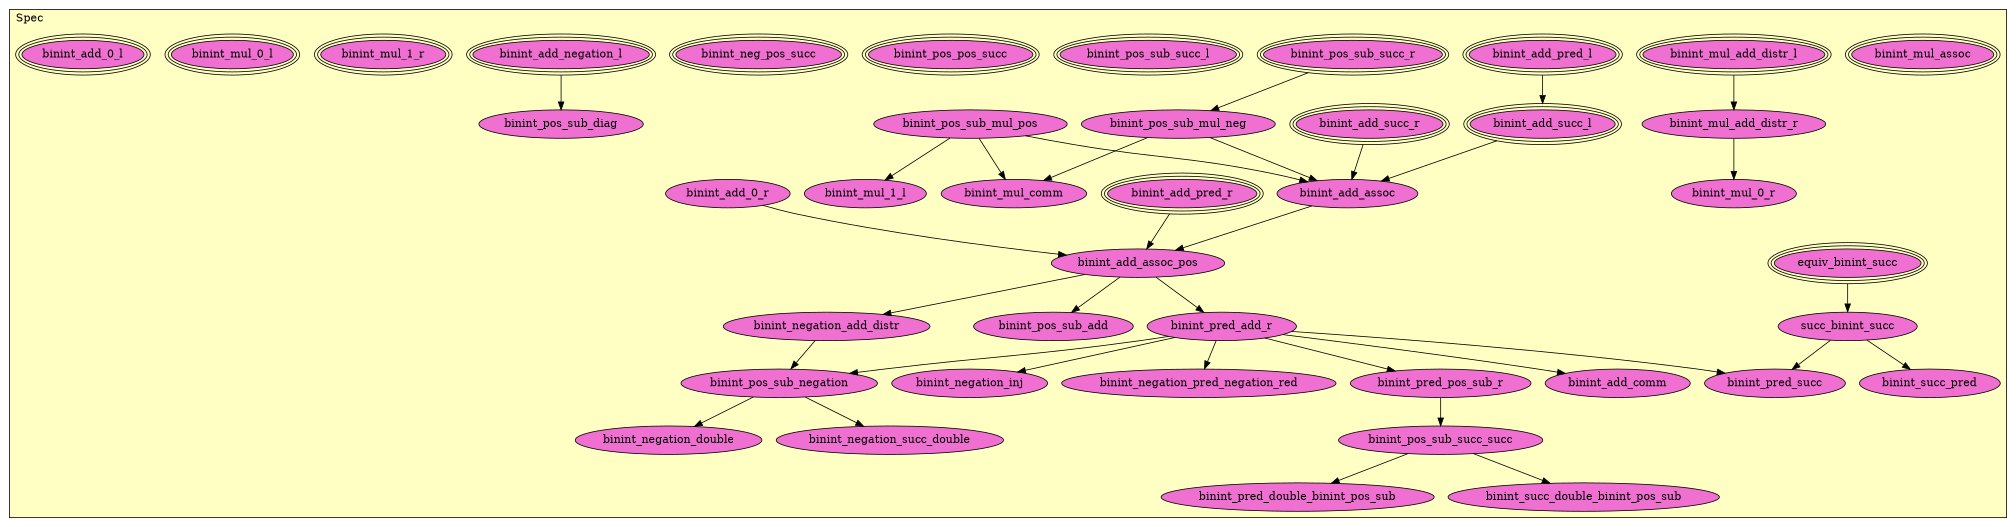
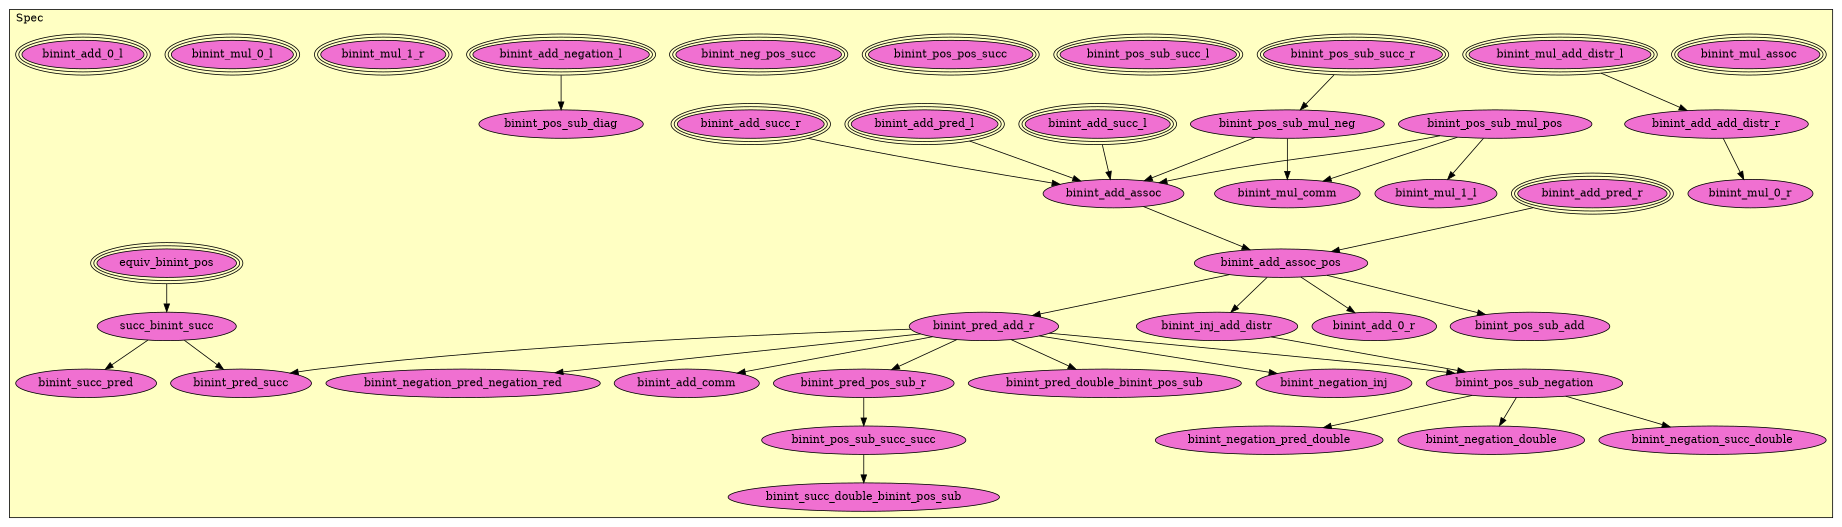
edge "binint_add_pred_l" -> "binint_add_succ_l": now "binint_add_pred_l" -> "binint_add_assoc"
node "binint_mul_add_distr_r": label "binint_mul_add_distr_r" -> "binint_add_add_distr_r"
edge "binint_add_0_r" -> "binint_add_assoc_pos": reversed
node "equiv_binint_succ": label "equiv_binint_succ" -> "equiv_binint_pos"
node "binint_negation_add_distr": label "binint_negation_add_distr" -> "binint_inj_add_distr"
node "binint_negation_pred_double": added
edge "binint_pos_sub_succ_succ" -> "binint_pred_double_binint_pos_sub": now "binint_pred_add_r" -> "binint_pred_double_binint_pos_sub"
